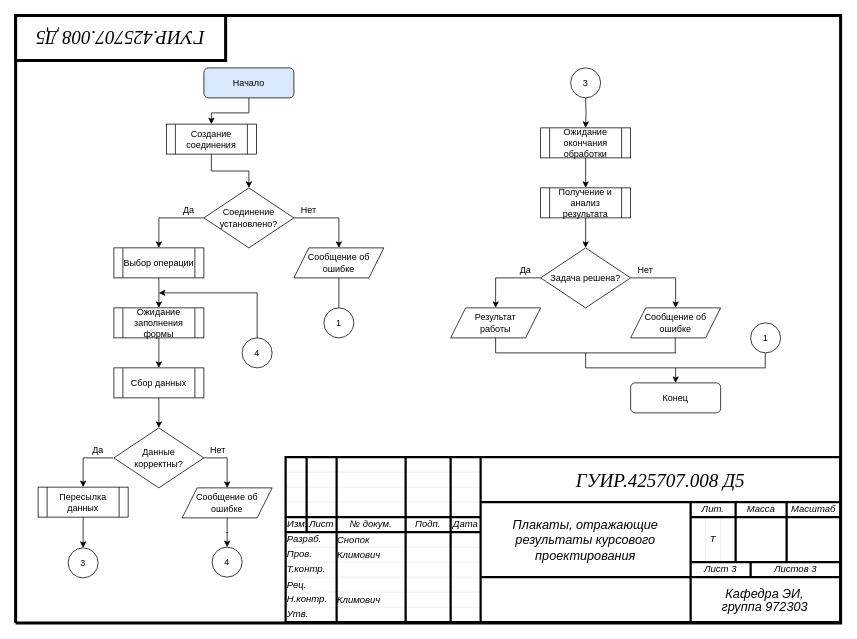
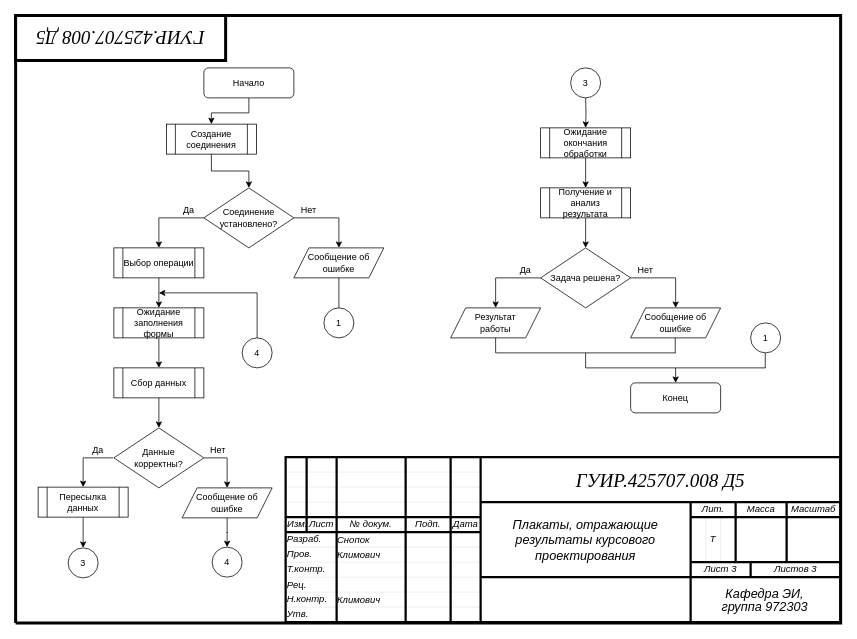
node "Начало": fillcolor #dae8fc -> #ffffff
